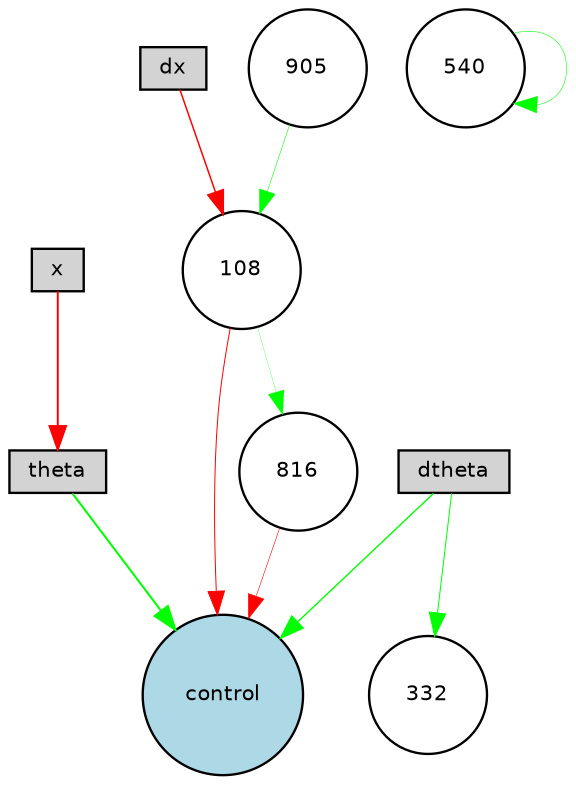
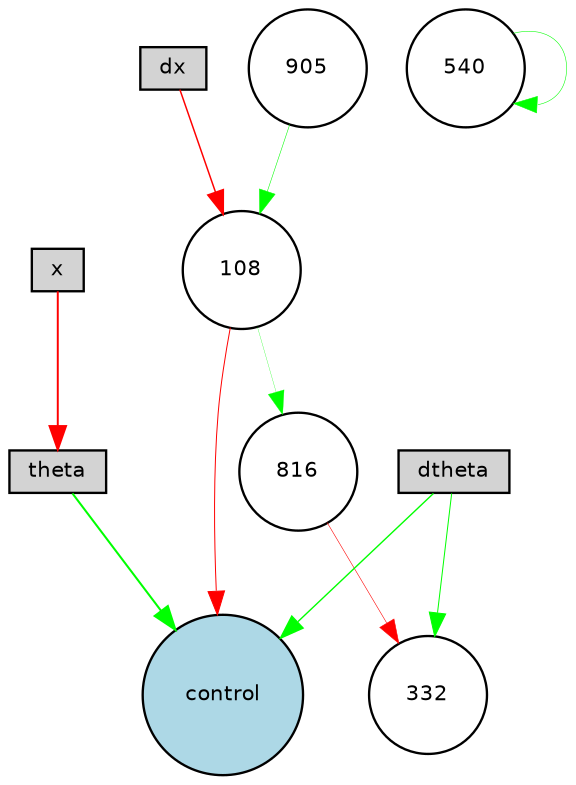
edge "816" -> "control": now "816" -> "332"
